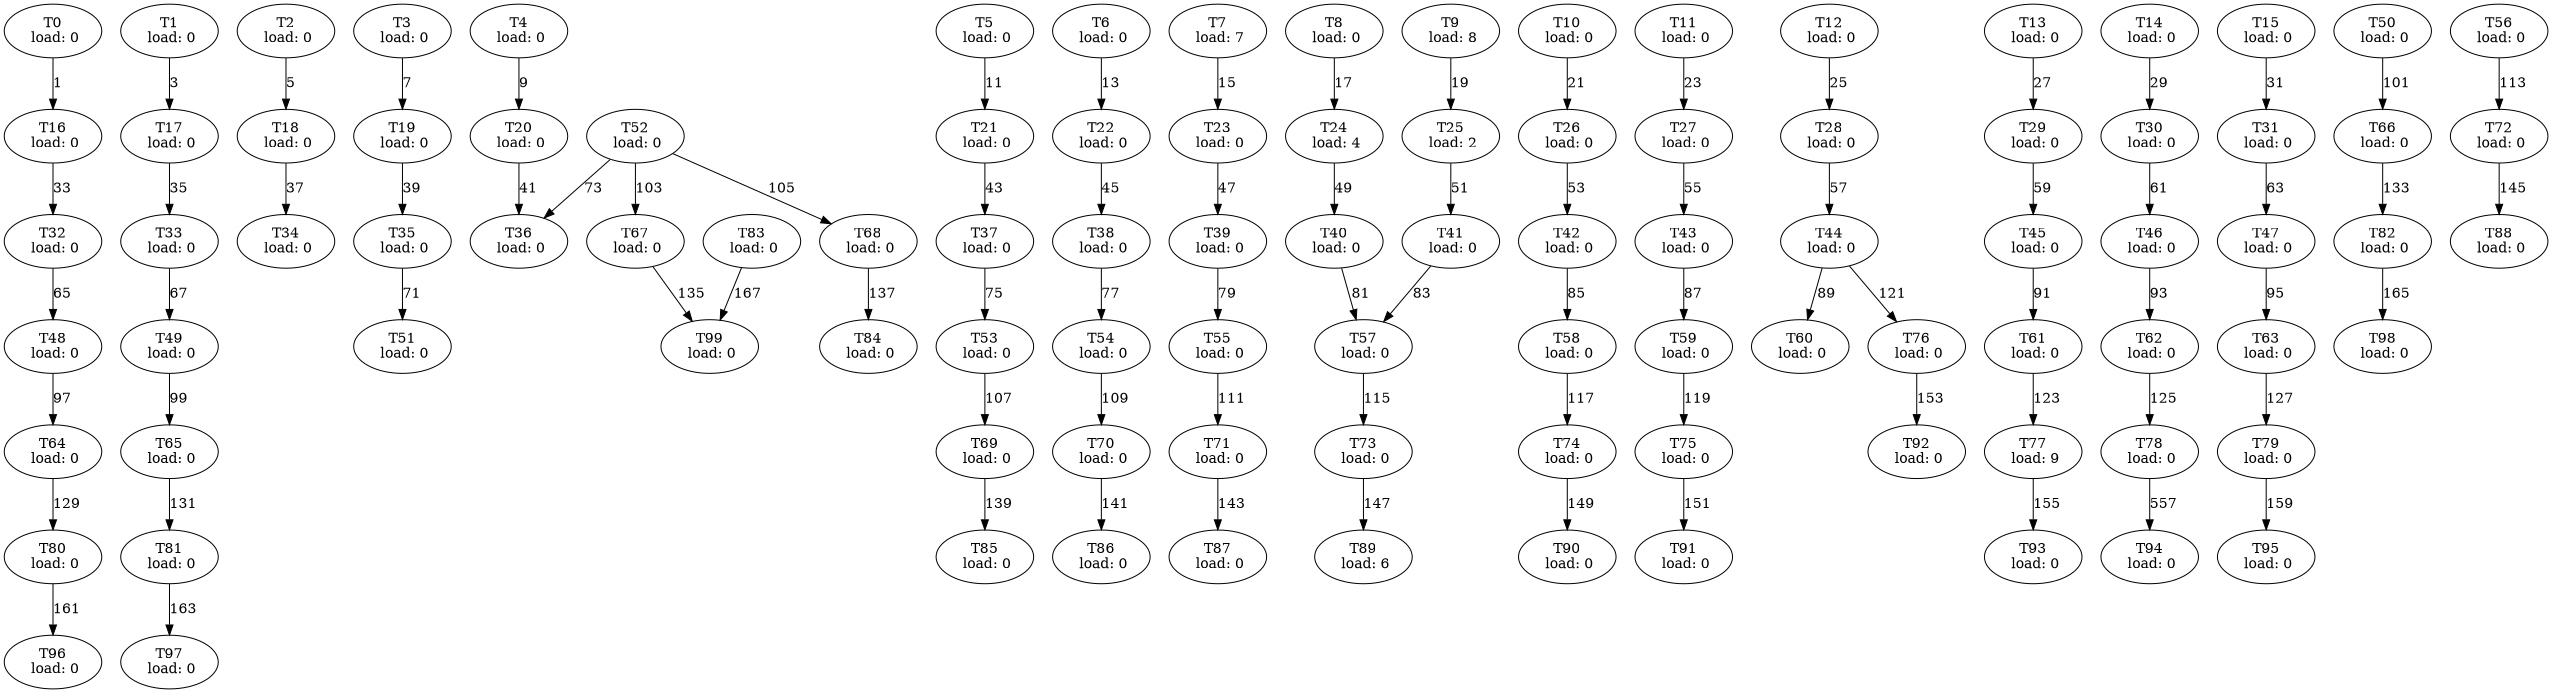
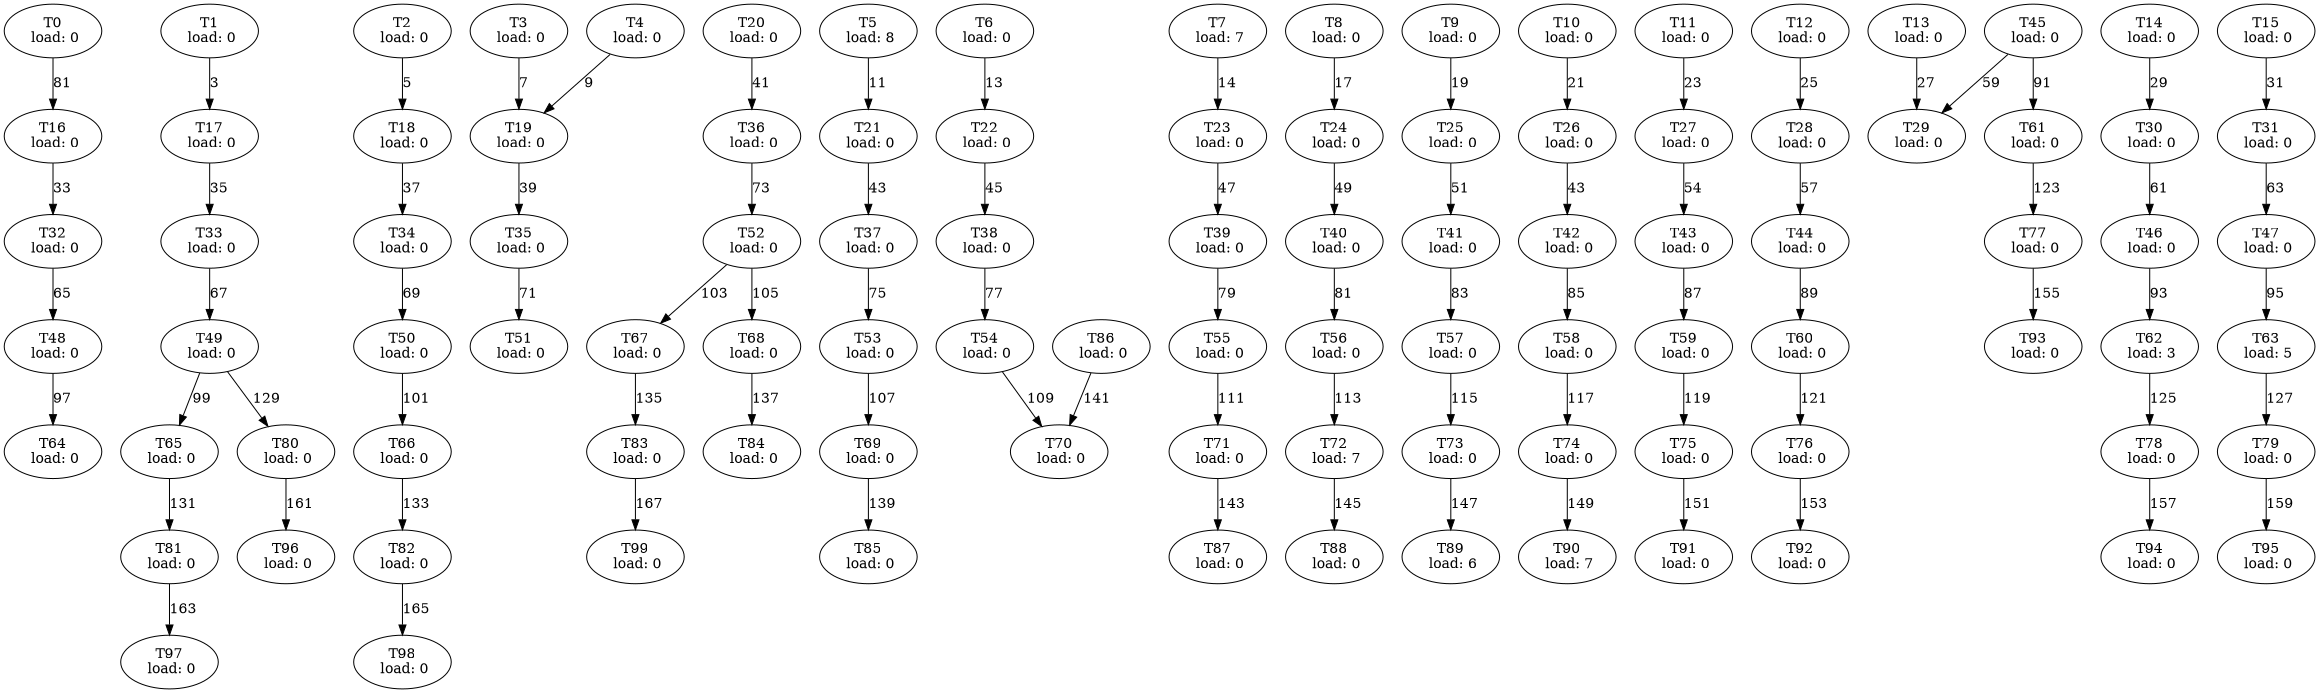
node "T5 load: 0": label "T5 load: 0" -> "T5 load: 8"
node "T9 load: 8": label "T9 load: 8" -> "T9 load: 0"
edge "T4 load: 0" -> "T20 load: 0": now "T4 load: 0" -> "T19 load: 0"
edge "T0 load: 0" -> "T16 load: 0": label "1" -> "81"
edge "T7 load: 7" -> "T23 load: 0": label "15" -> "14"
node "T24 load: 4": label "T24 load: 4" -> "T24 load: 0"
node "T25 load: 2": label "T25 load: 2" -> "T25 load: 0"
node "T72 load: 0": label "T72 load: 0" -> "T72 load: 7"
edge "T29 load: 0" -> "T45 load: 0": reversed
edge "T52 load: 0" -> "T36 load: 0": reversed
edge "T26 load: 0" -> "T42 load: 0": label "53" -> "43"
edge "T27 load: 0" -> "T43 load: 0": label "55" -> "54"
edge "T34 load: 0" -> "T50 load: 0": added, label "69"
edge "T40 load: 0" -> "T57 load: 0": now "T40 load: 0" -> "T56 load: 0"
edge "T67 load: 0" -> "T99 load: 0": now "T67 load: 0" -> "T83 load: 0"
edge "T44 load: 0" -> "T76 load: 0": now "T60 load: 0" -> "T76 load: 0"
node "T62 load: 0": label "T62 load: 0" -> "T62 load: 3"
node "T63 load: 0": label "T63 load: 0" -> "T63 load: 5"
node "T77 load: 9": label "T77 load: 9" -> "T77 load: 0"
edge "T64 load: 0" -> "T80 load: 0": now "T49 load: 0" -> "T80 load: 0"
edge "T70 load: 0" -> "T86 load: 0": reversed
edge "T78 load: 0" -> "T94 load: 0": label "557" -> "157"
node "T90 load: 0": label "T90 load: 0" -> "T90 load: 7"
